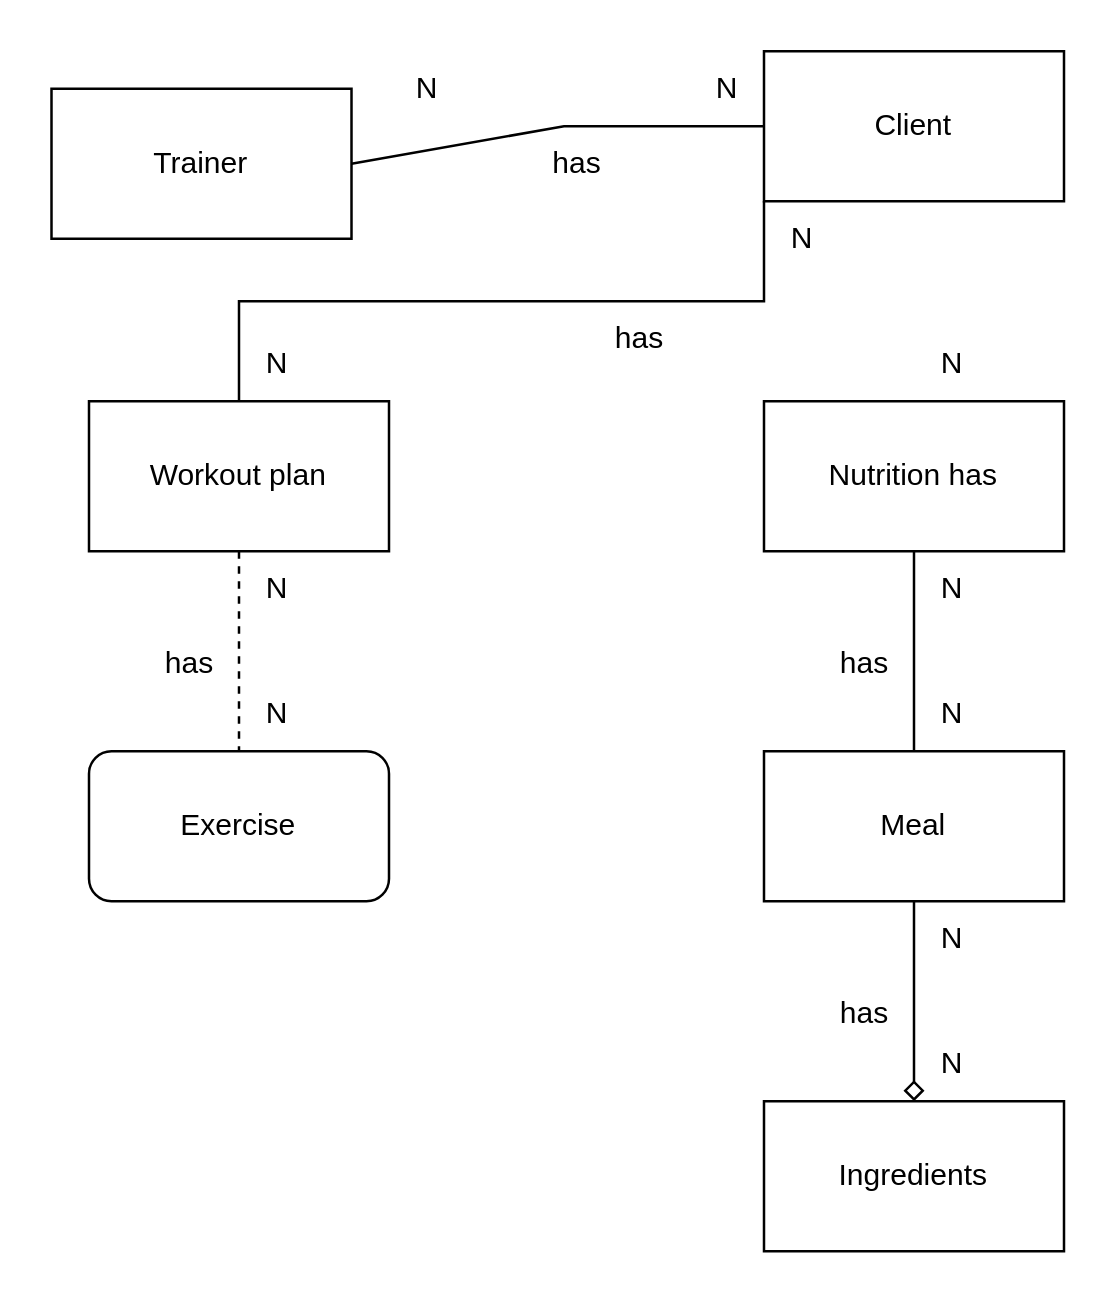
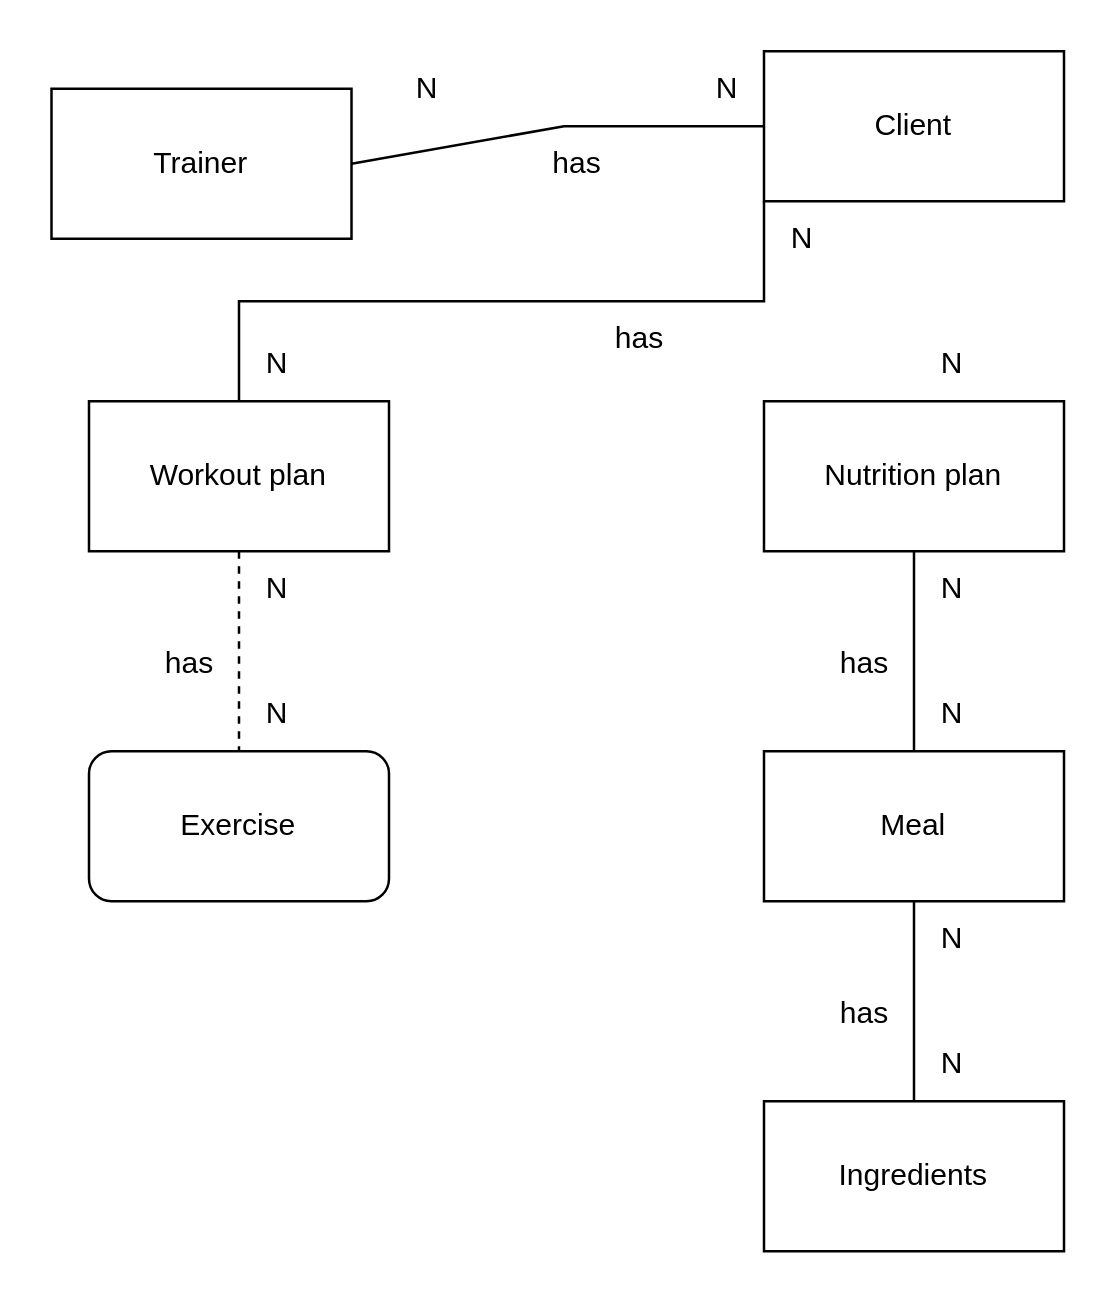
node "Nutrition has": label "Nutrition has" -> "Nutrition plan"
edge "Meal" -> "Ingredients": arrowhead diamond -> none
